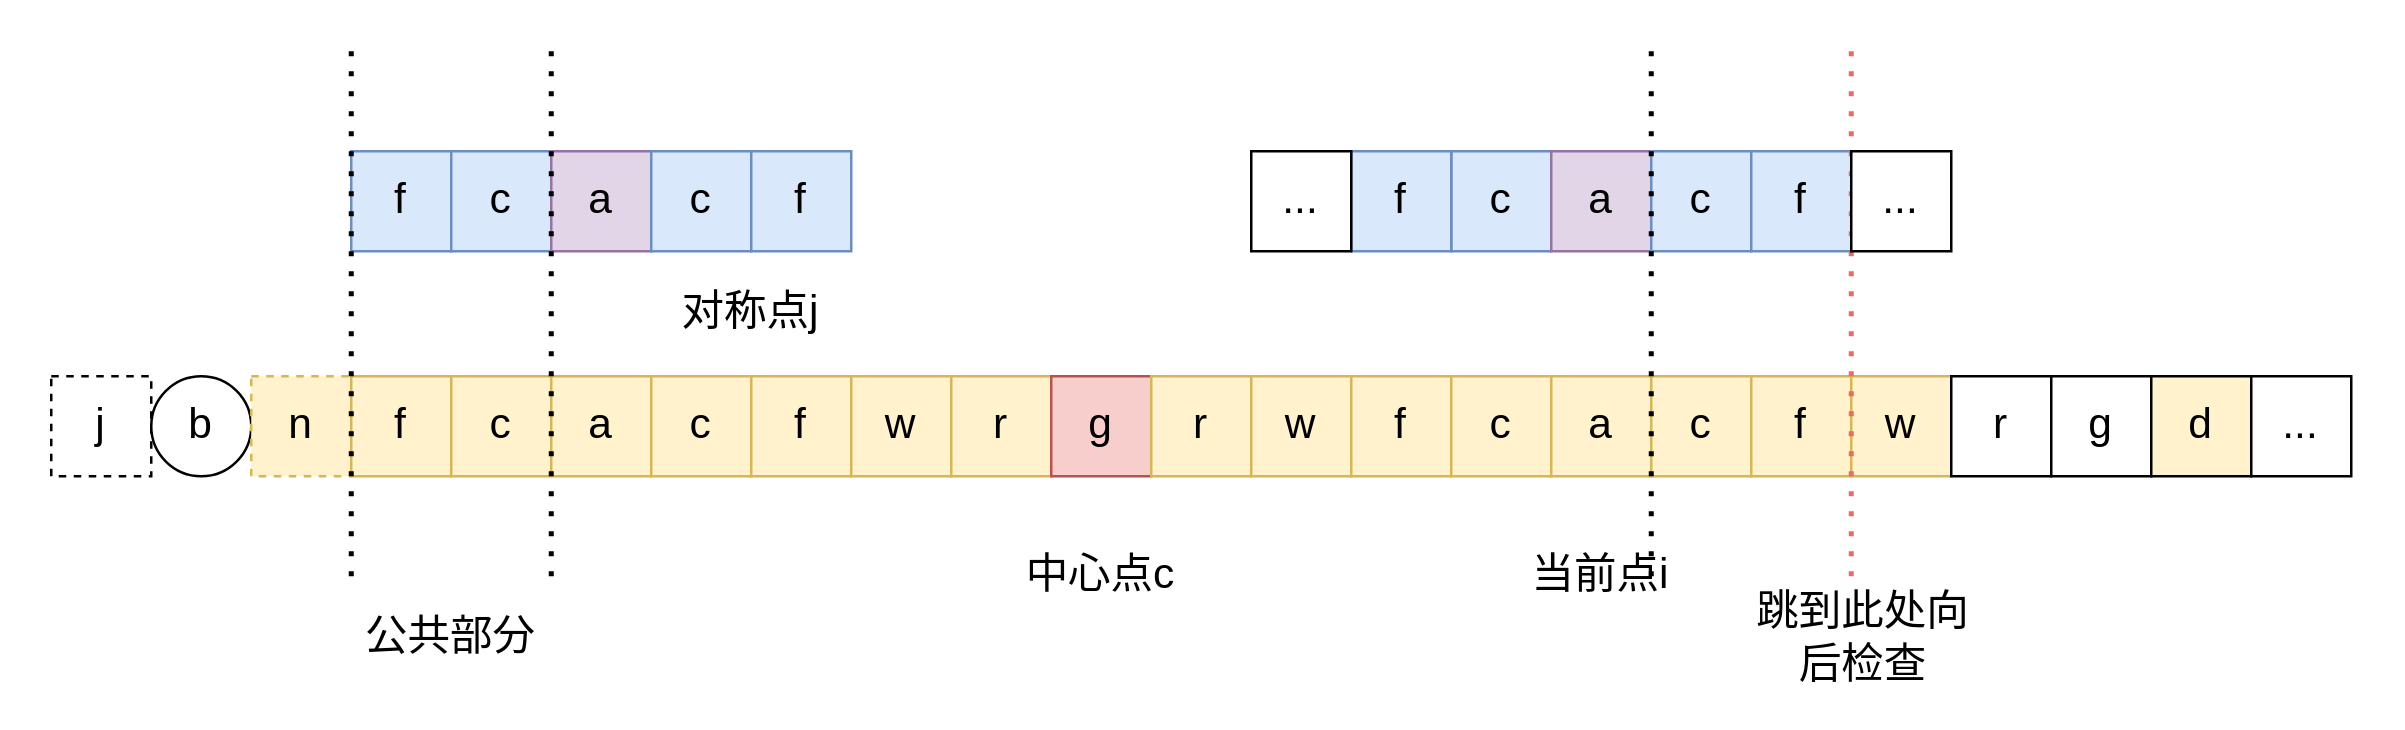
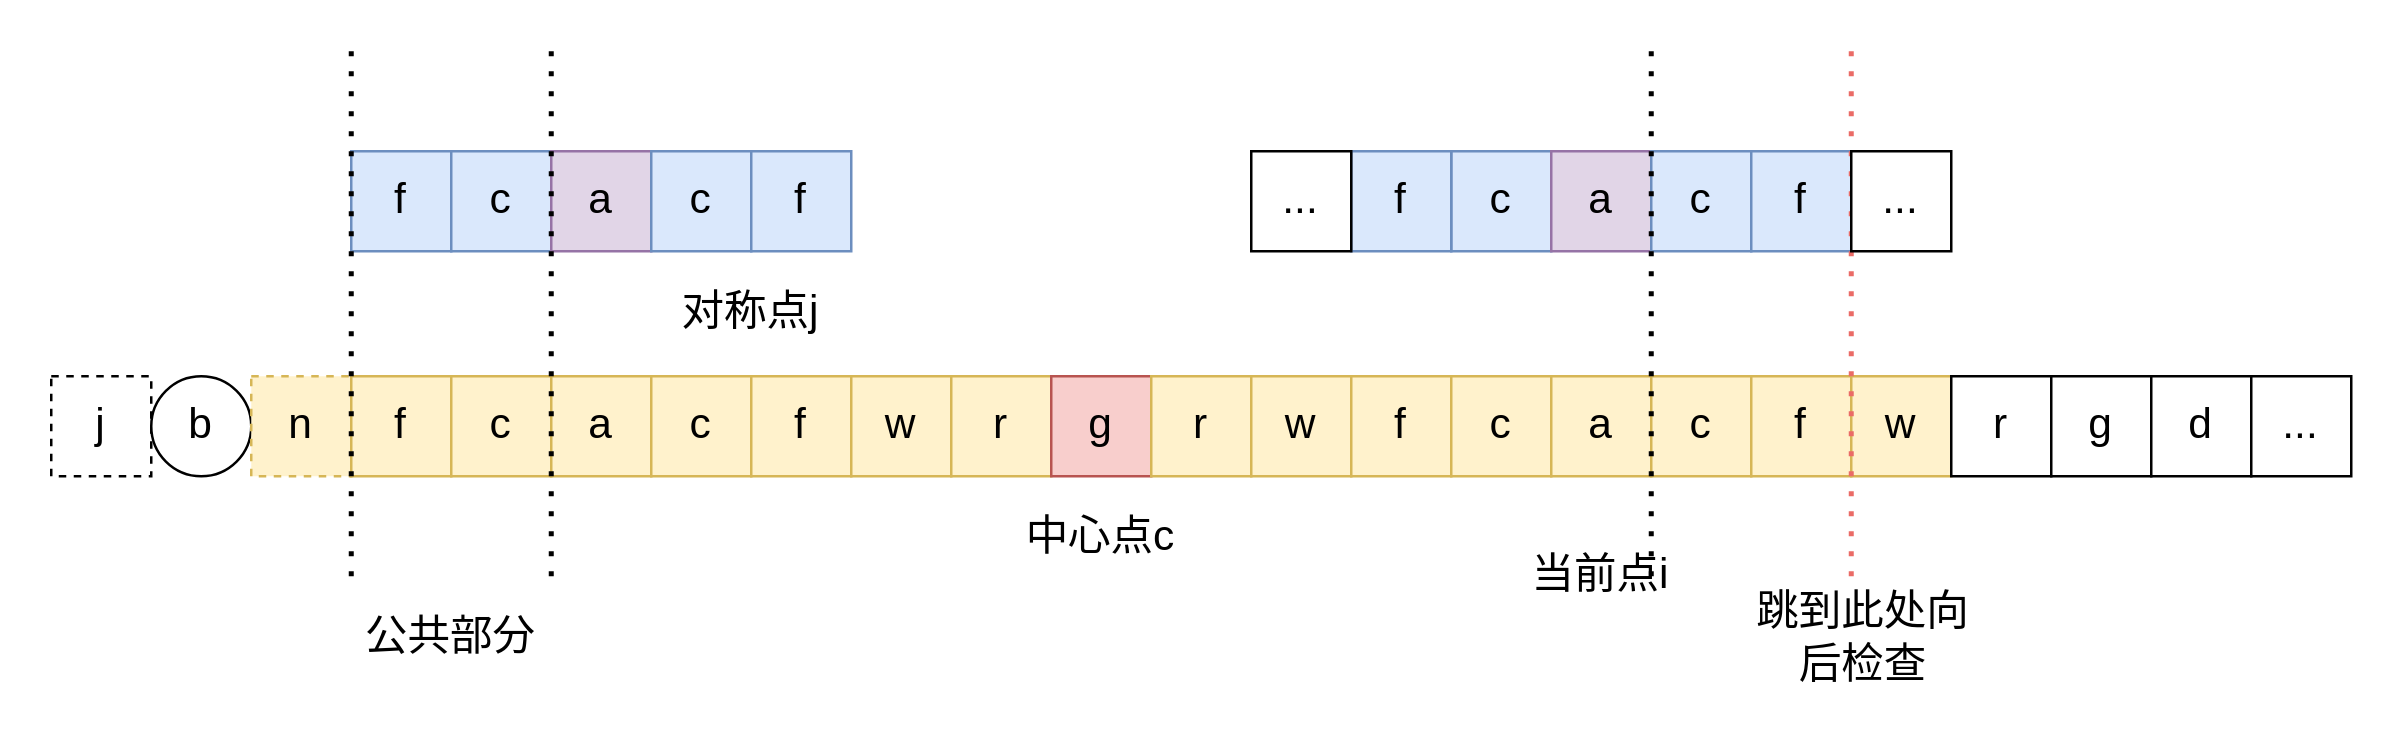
node "d": fillcolor #fff2cc -> #ffffff
node "中心点c": moved (1101, 576) -> (1101, 539)
